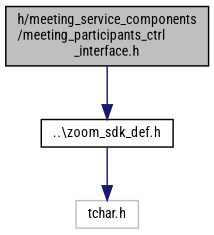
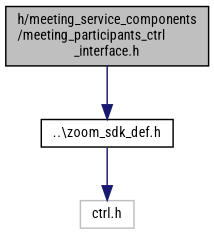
node "tchar.h": label "tchar.h" -> "ctrl.h"
